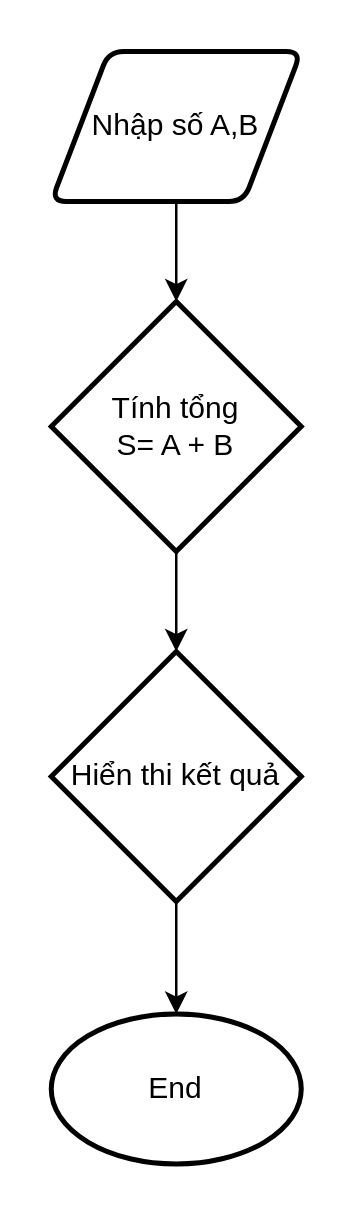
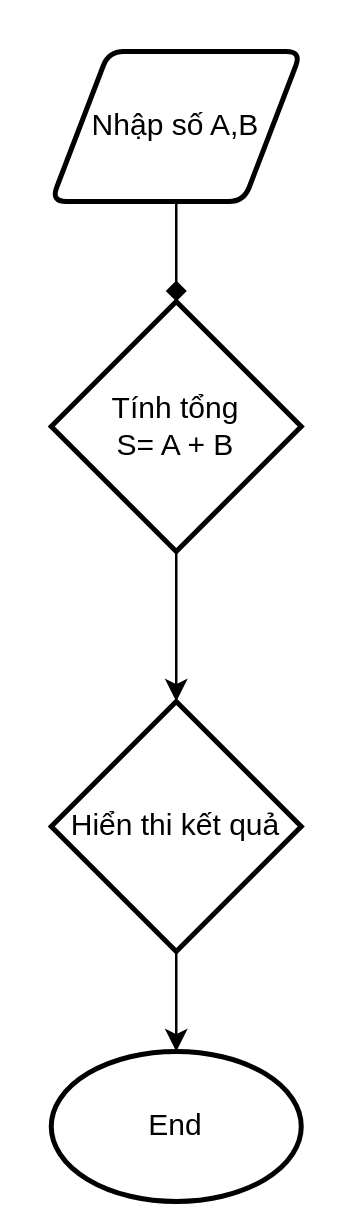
edge "Nhập số A,B" -> "Tính tổng S= A + B": arrowhead classic -> diamond
node "Hiển thi kết quả": moved (176, 776) -> (176, 826)
node "End": moved (176, 1089) -> (176, 1126)
